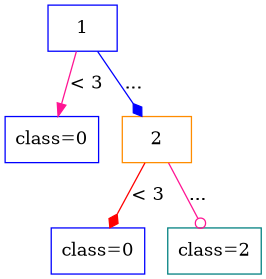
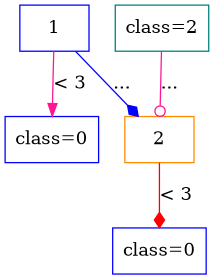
edge "2" -> "class=2": reversed
